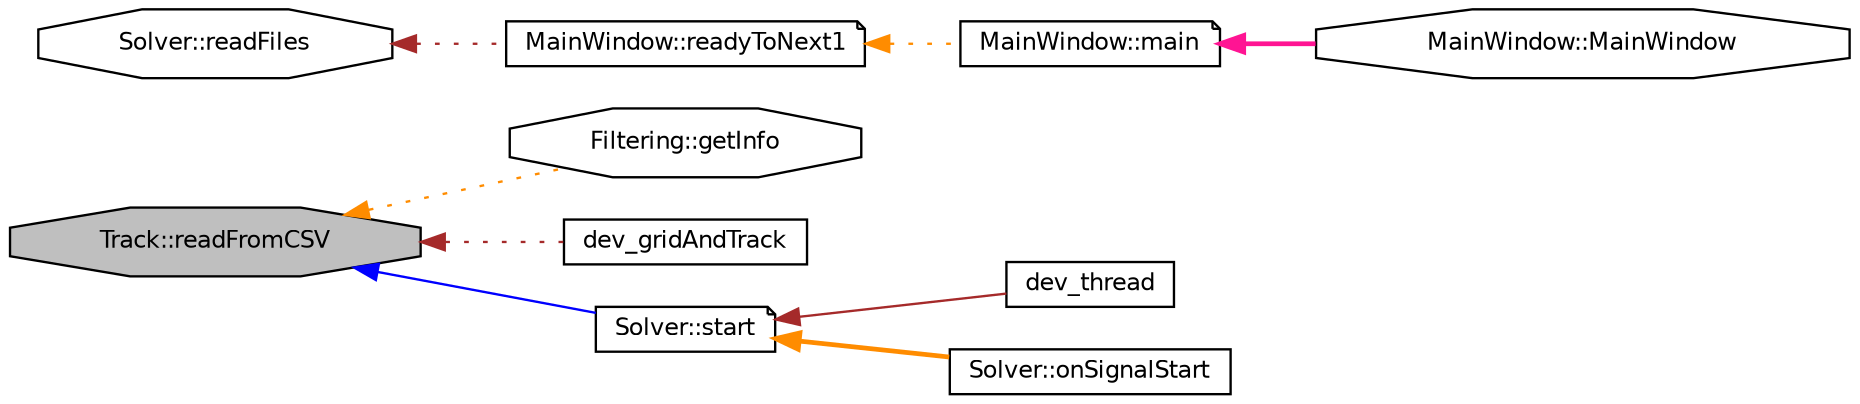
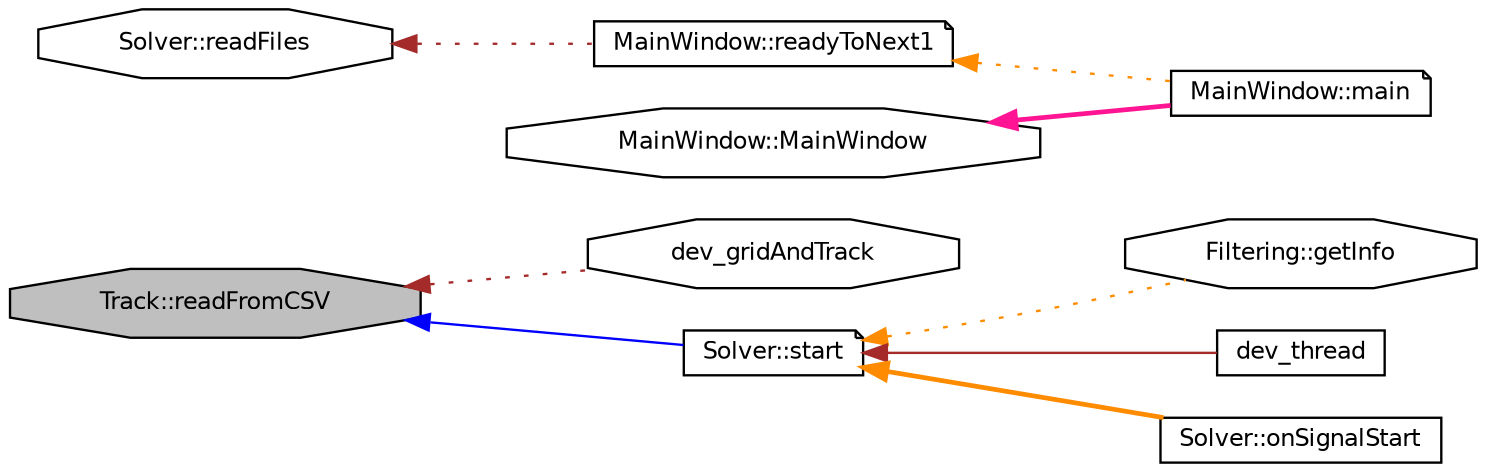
edge "MainWindow::MainWindow" -> "MainWindow::main": reversed
edge "Filtering::getInfo" -> "Track::readFromCSV": now "Filtering::getInfo" -> "Solver::start"
node "dev_gridAndTrack": shape box -> octagon
